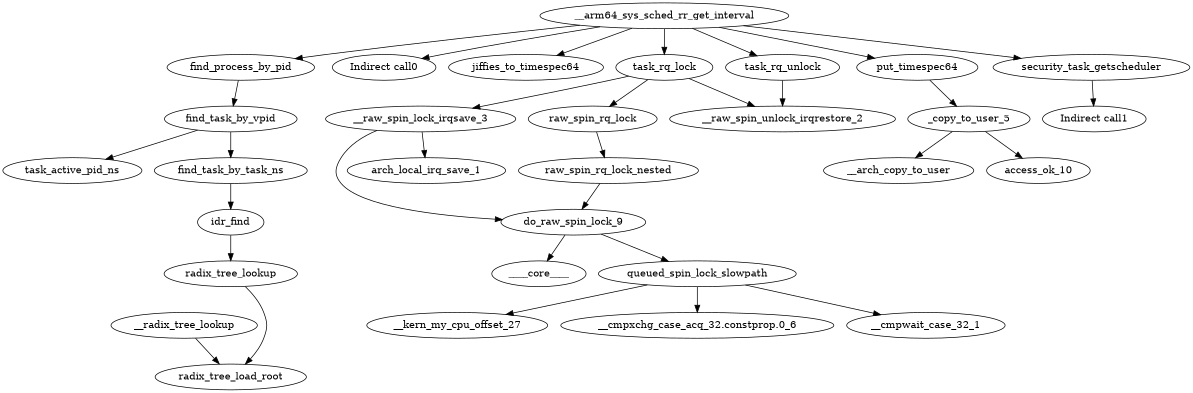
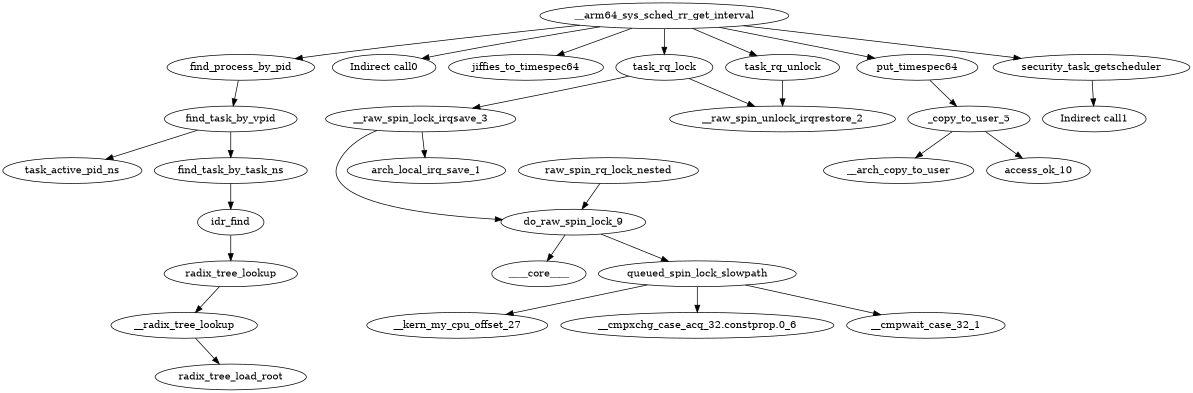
node "raw_spin_rq_lock": removed
edge "radix_tree_lookup" -> "radix_tree_load_root": now "radix_tree_lookup" -> "__radix_tree_lookup"
